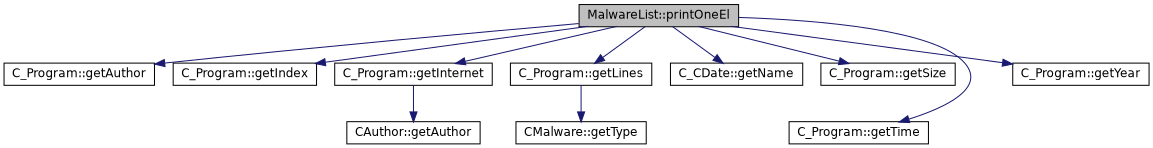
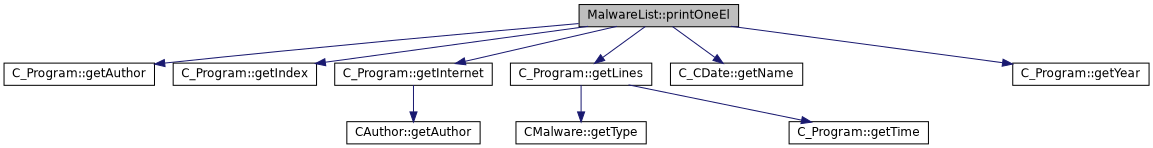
edge "MalwareList::printOneEl" -> "C_Program::getTime": now "C_Program::getLines" -> "C_Program::getTime"
node "C_Program::getSize": removed
